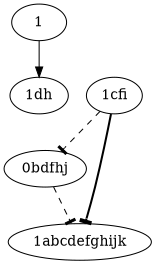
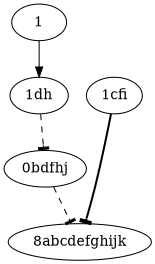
edge "1cfi" -> "0bdfhj": now "1dh" -> "0bdfhj"
node "1abcdefghijk": label "1abcdefghijk" -> "8abcdefghijk"
